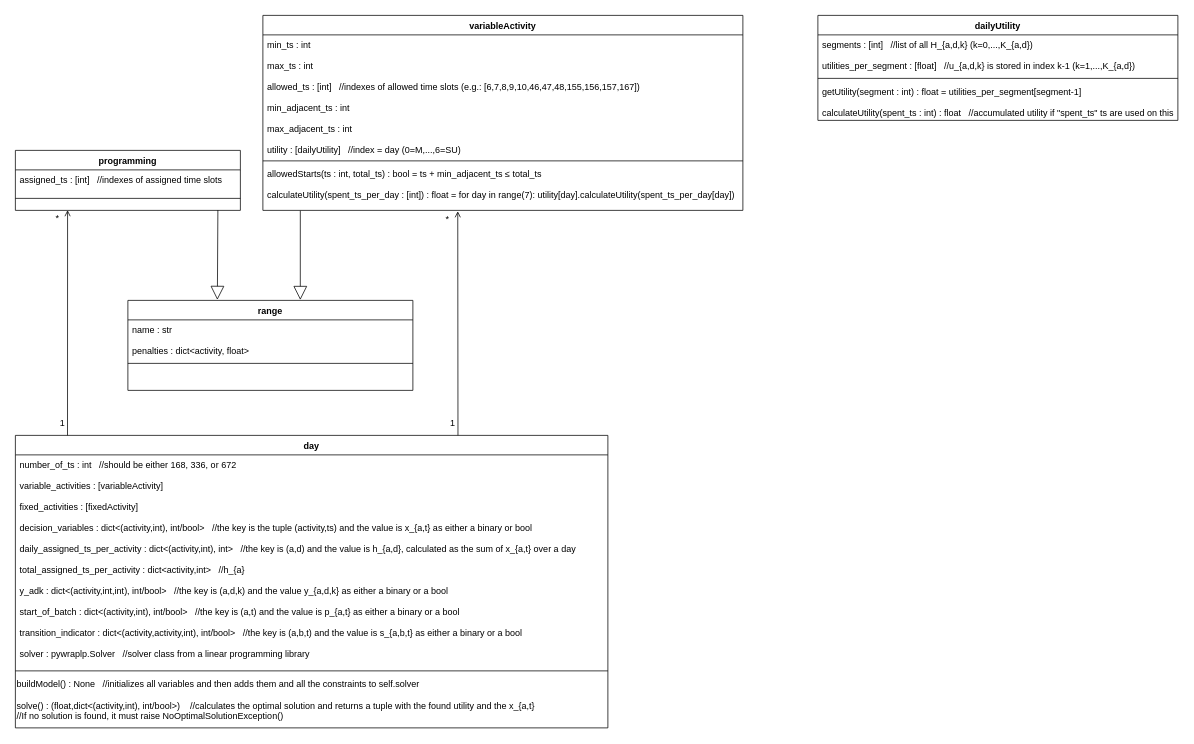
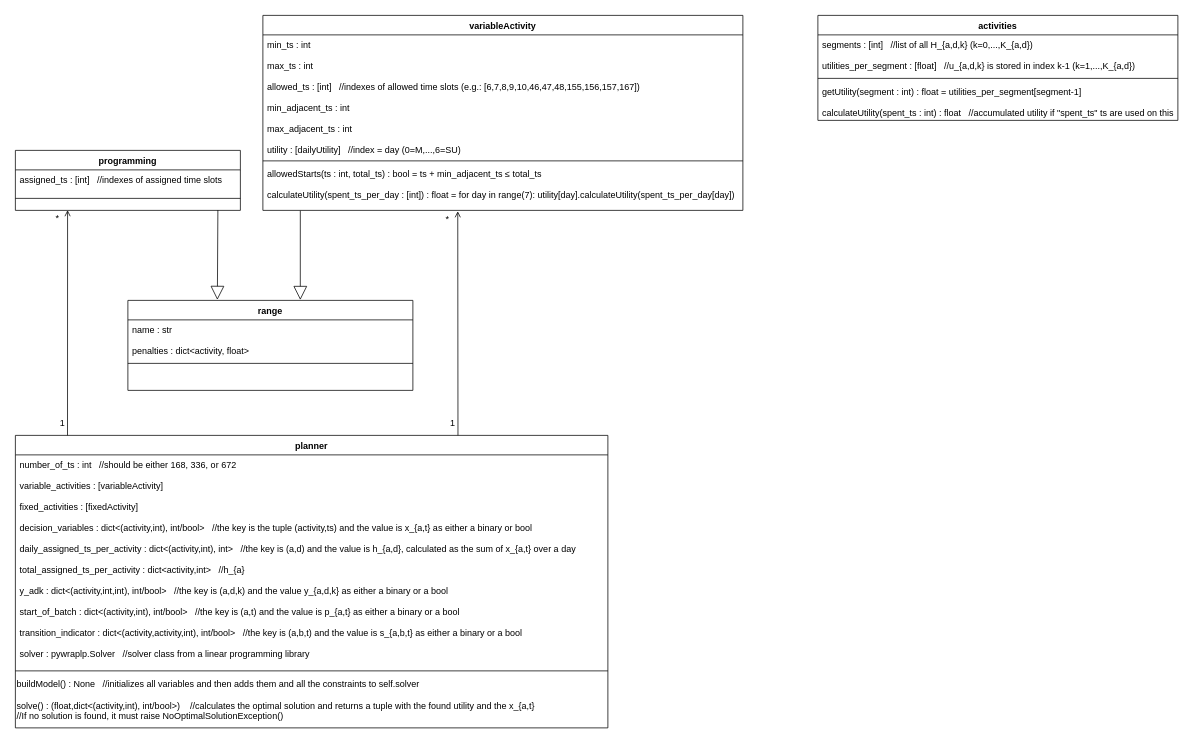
node "dailyUtility": label "dailyUtility" -> "activities"
node "day": label "day" -> "planner"
